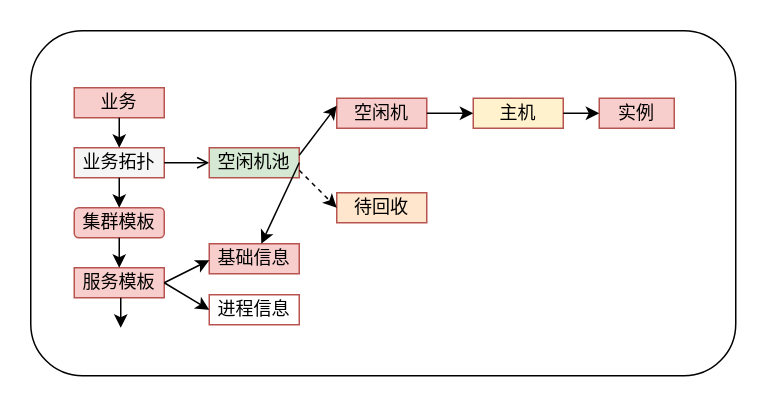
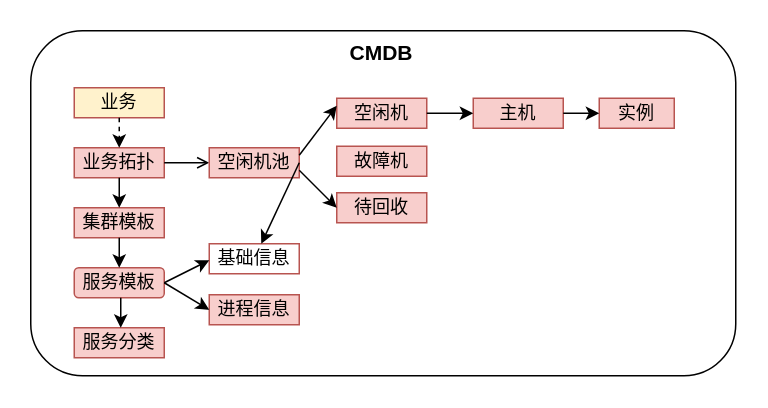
node "CMDB": added
node "业务": fillcolor #f8cecc -> #fff2cc
node "主机": fillcolor #fff2cc -> #f8cecc
edge "业务" -> "业务拓扑": style solid -> dashed
node "故障机": added
node "业务拓扑": fillcolor #f5f5f5 -> #f8cecc
node "空闲机池": fillcolor #d5e8d4 -> #f8cecc
edge "空闲机池" -> "待回收": style dashed -> solid
node "待回收": fillcolor #ffe6cc -> #f8cecc
node "集群模板": shape rounded rectangle -> rectangle
node "基础信息": fillcolor #f8cecc -> #ffffff
node "服务模板": shape rectangle -> rounded rectangle
node "进程信息": fillcolor #ffffff -> #f8cecc
node "服务分类": added
